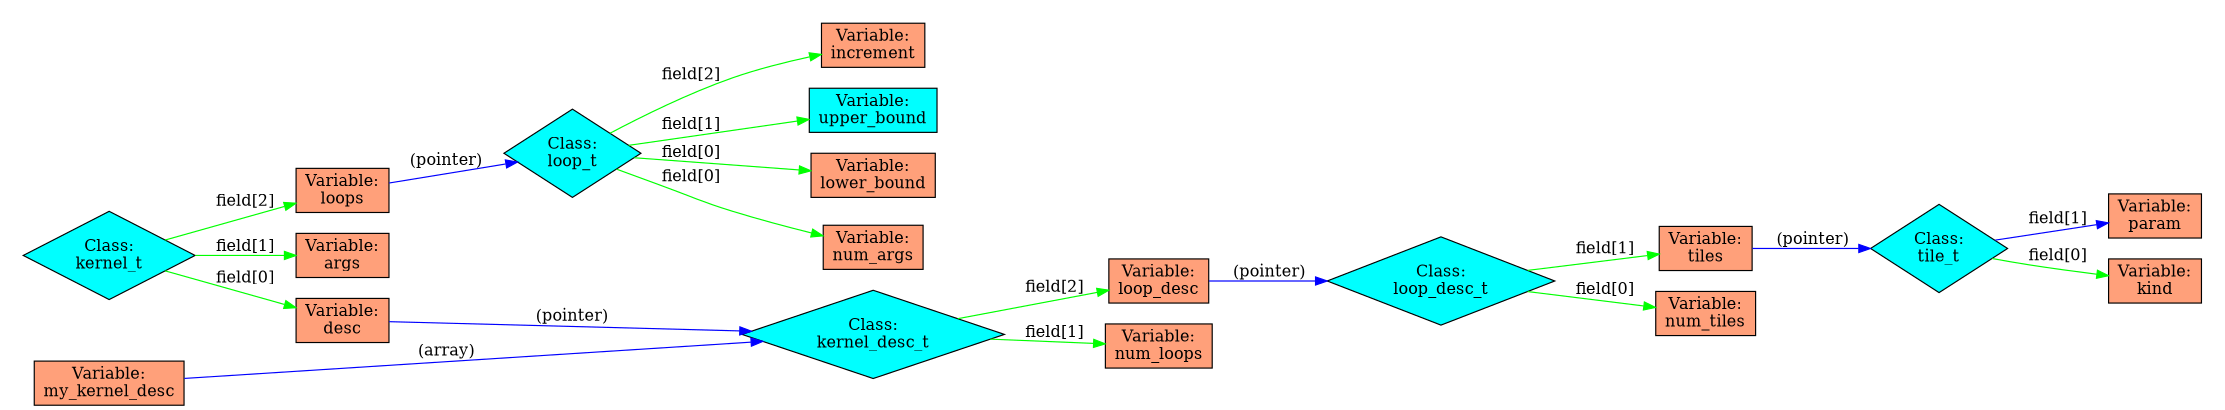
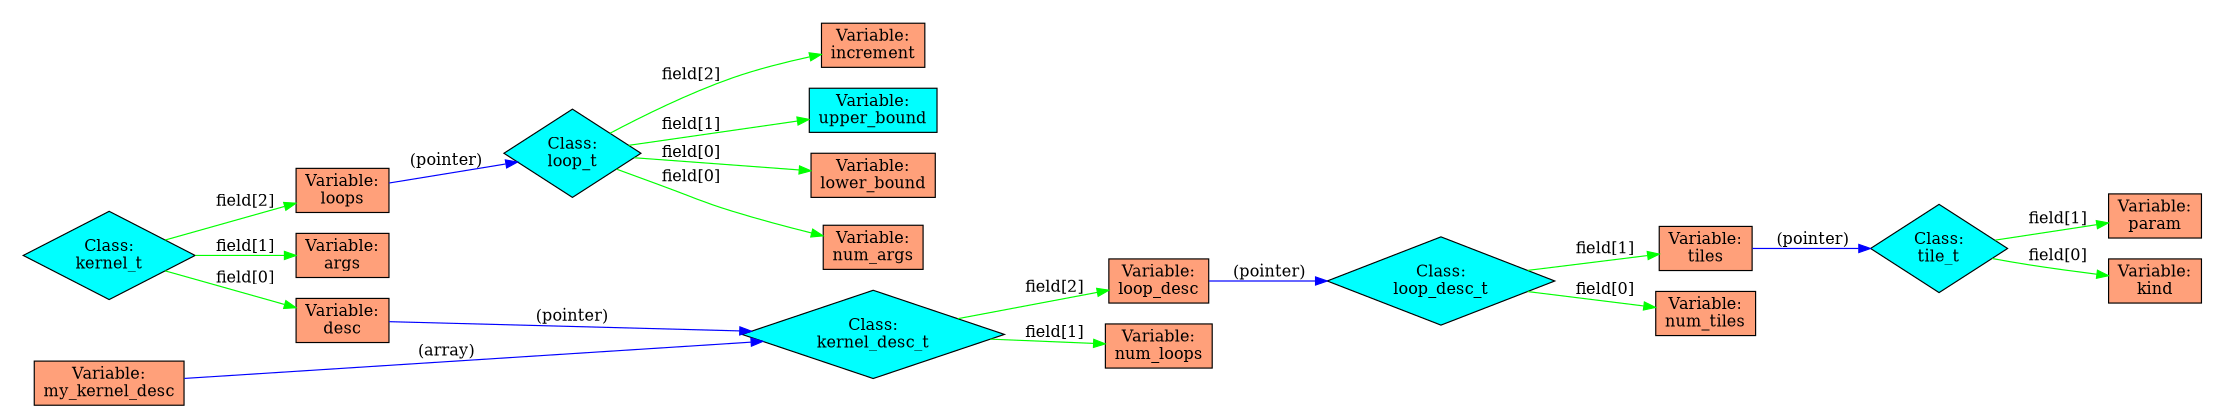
edge "Class: tile_t" -> "Variable: param": color blue -> green
